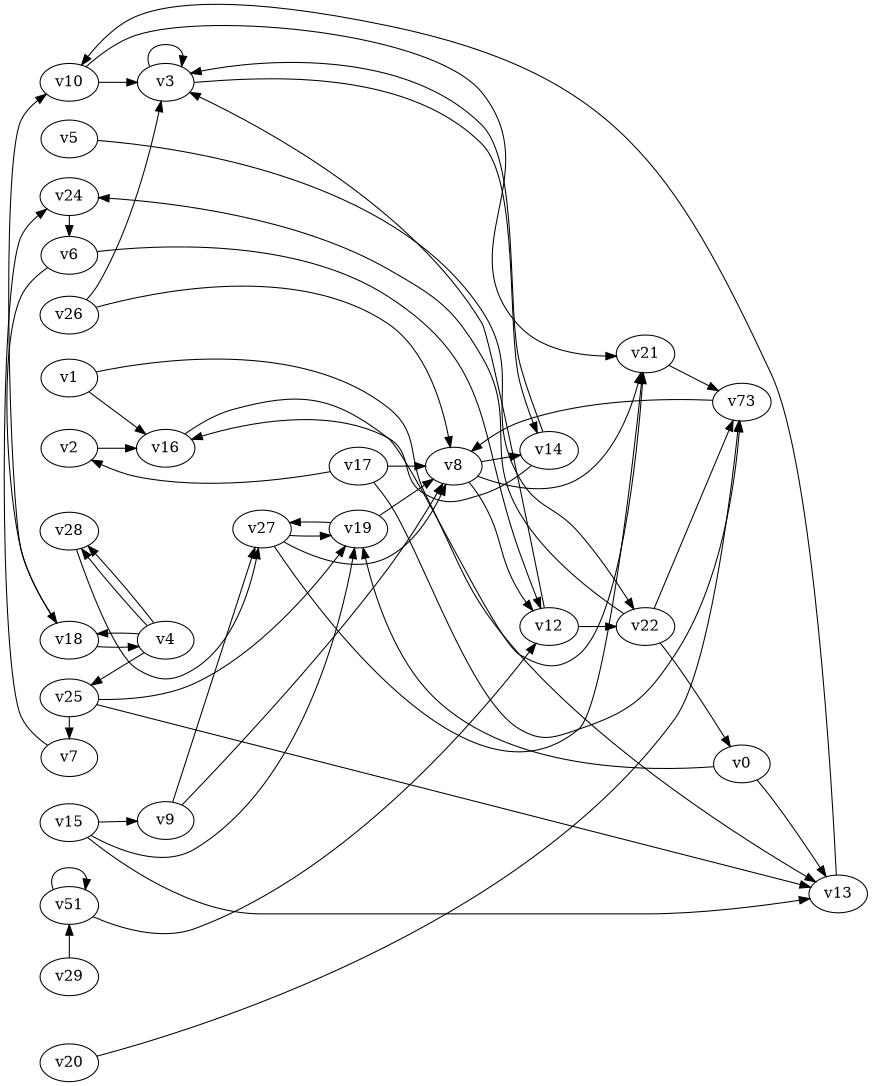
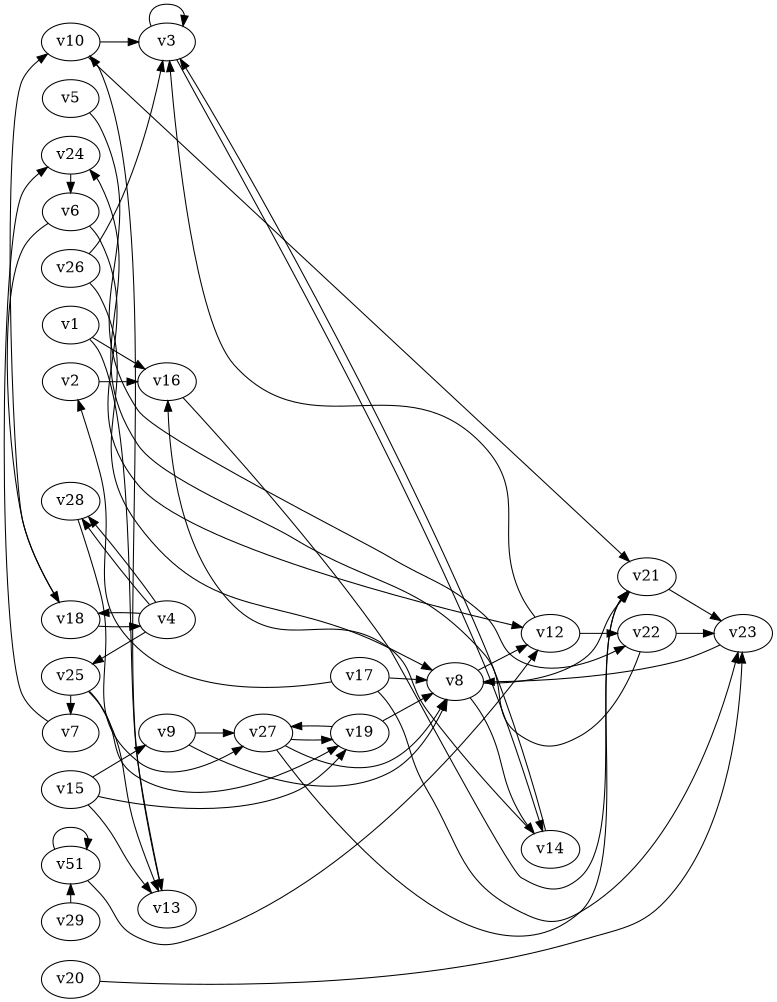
node "v73": label "v73" -> "v23"
node "v0": removed
